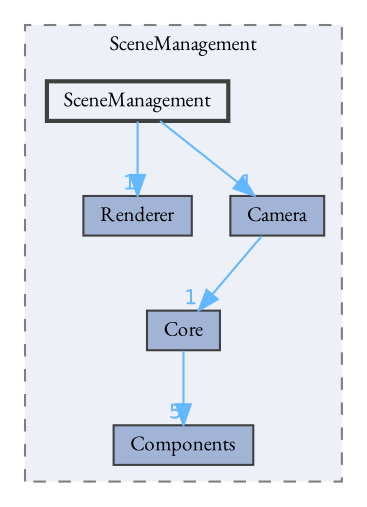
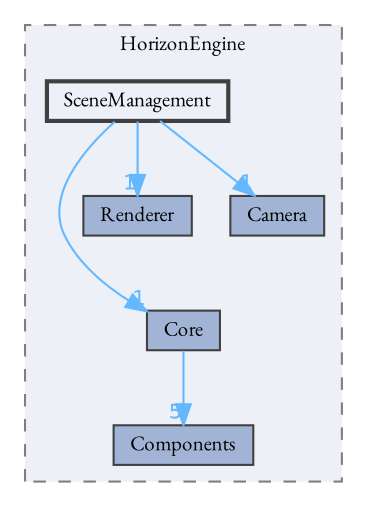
cluster "SceneManagement": label "SceneManagement" -> "HorizonEngine"
edge "Camera" -> "Core": now "SceneManagement" -> "Core"
